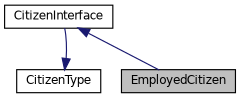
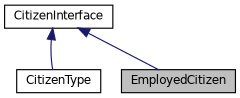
edge "CitizenInterface" -> "CitizenType": reversed
